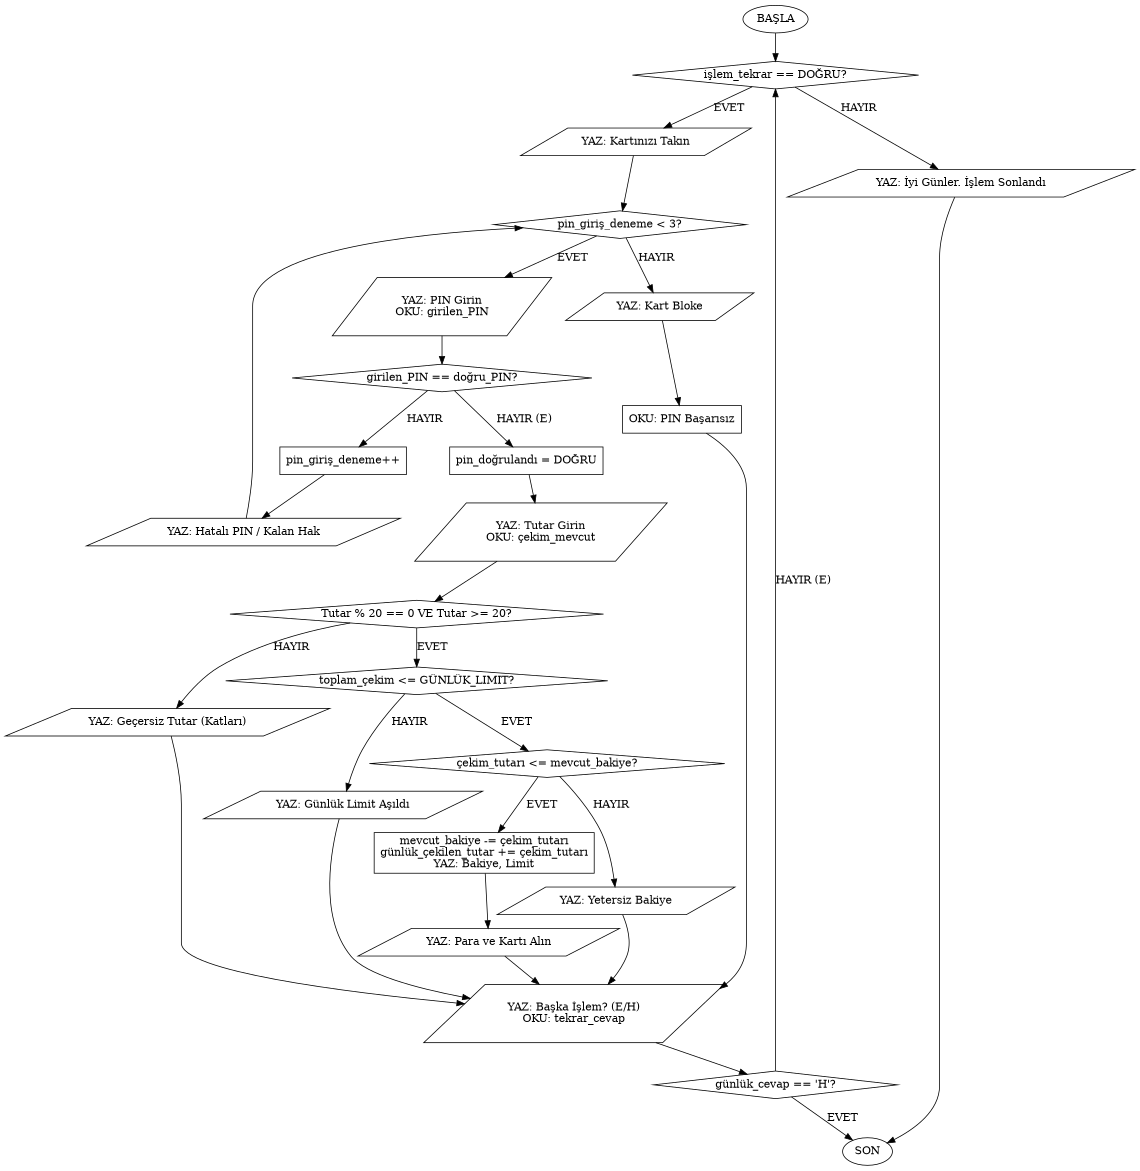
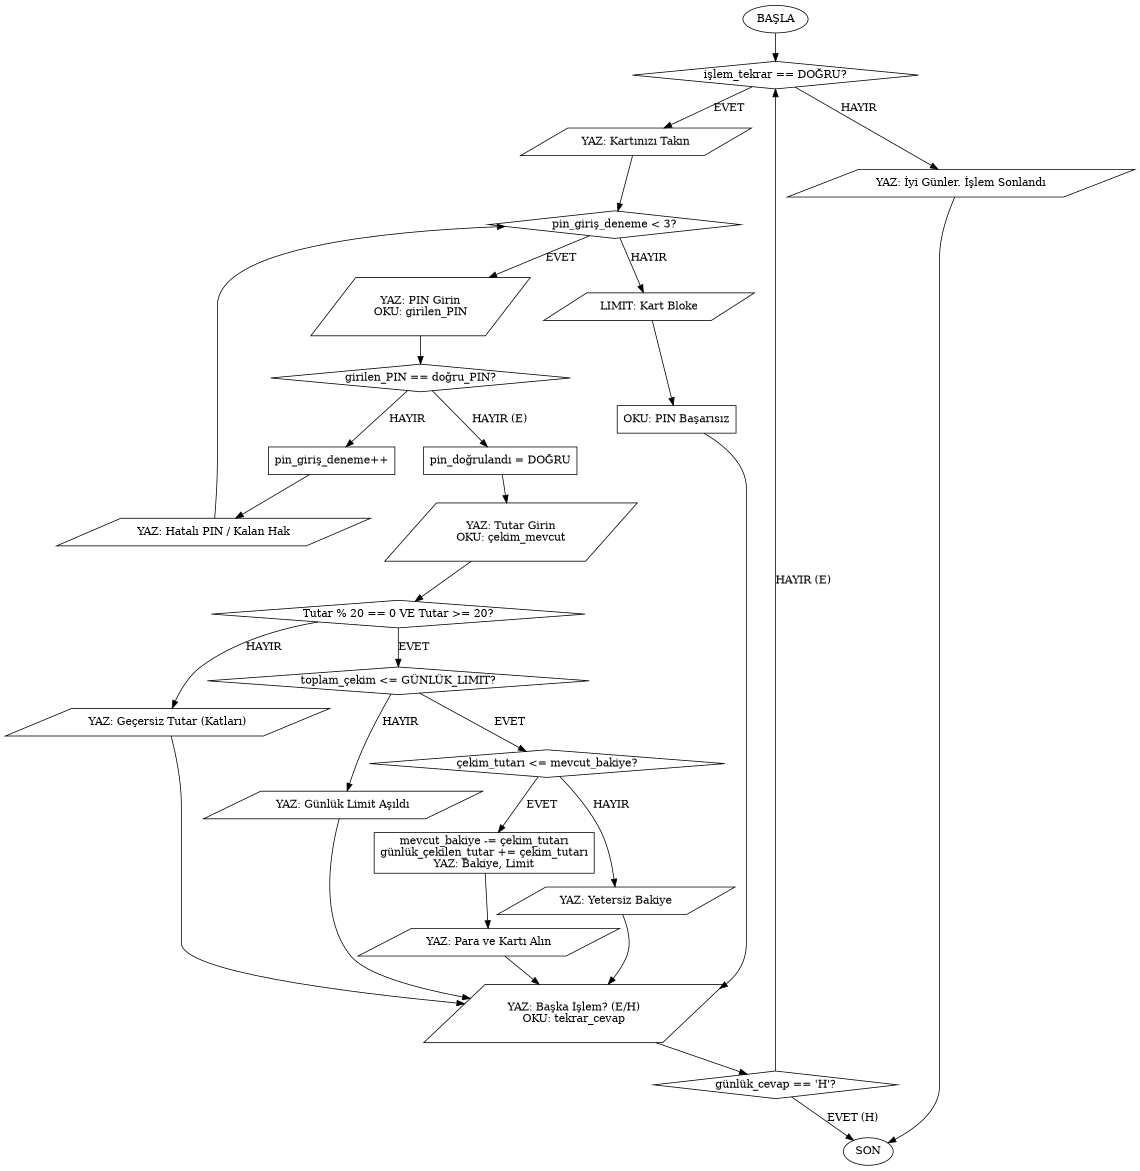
node "YAZ: Kart Bloke": label "YAZ: Kart Bloke" -> "LIMIT: Kart Bloke"
edge "günlük_cevap == 'H'?" -> "SON": label "EVET" -> "EVET (H)"
